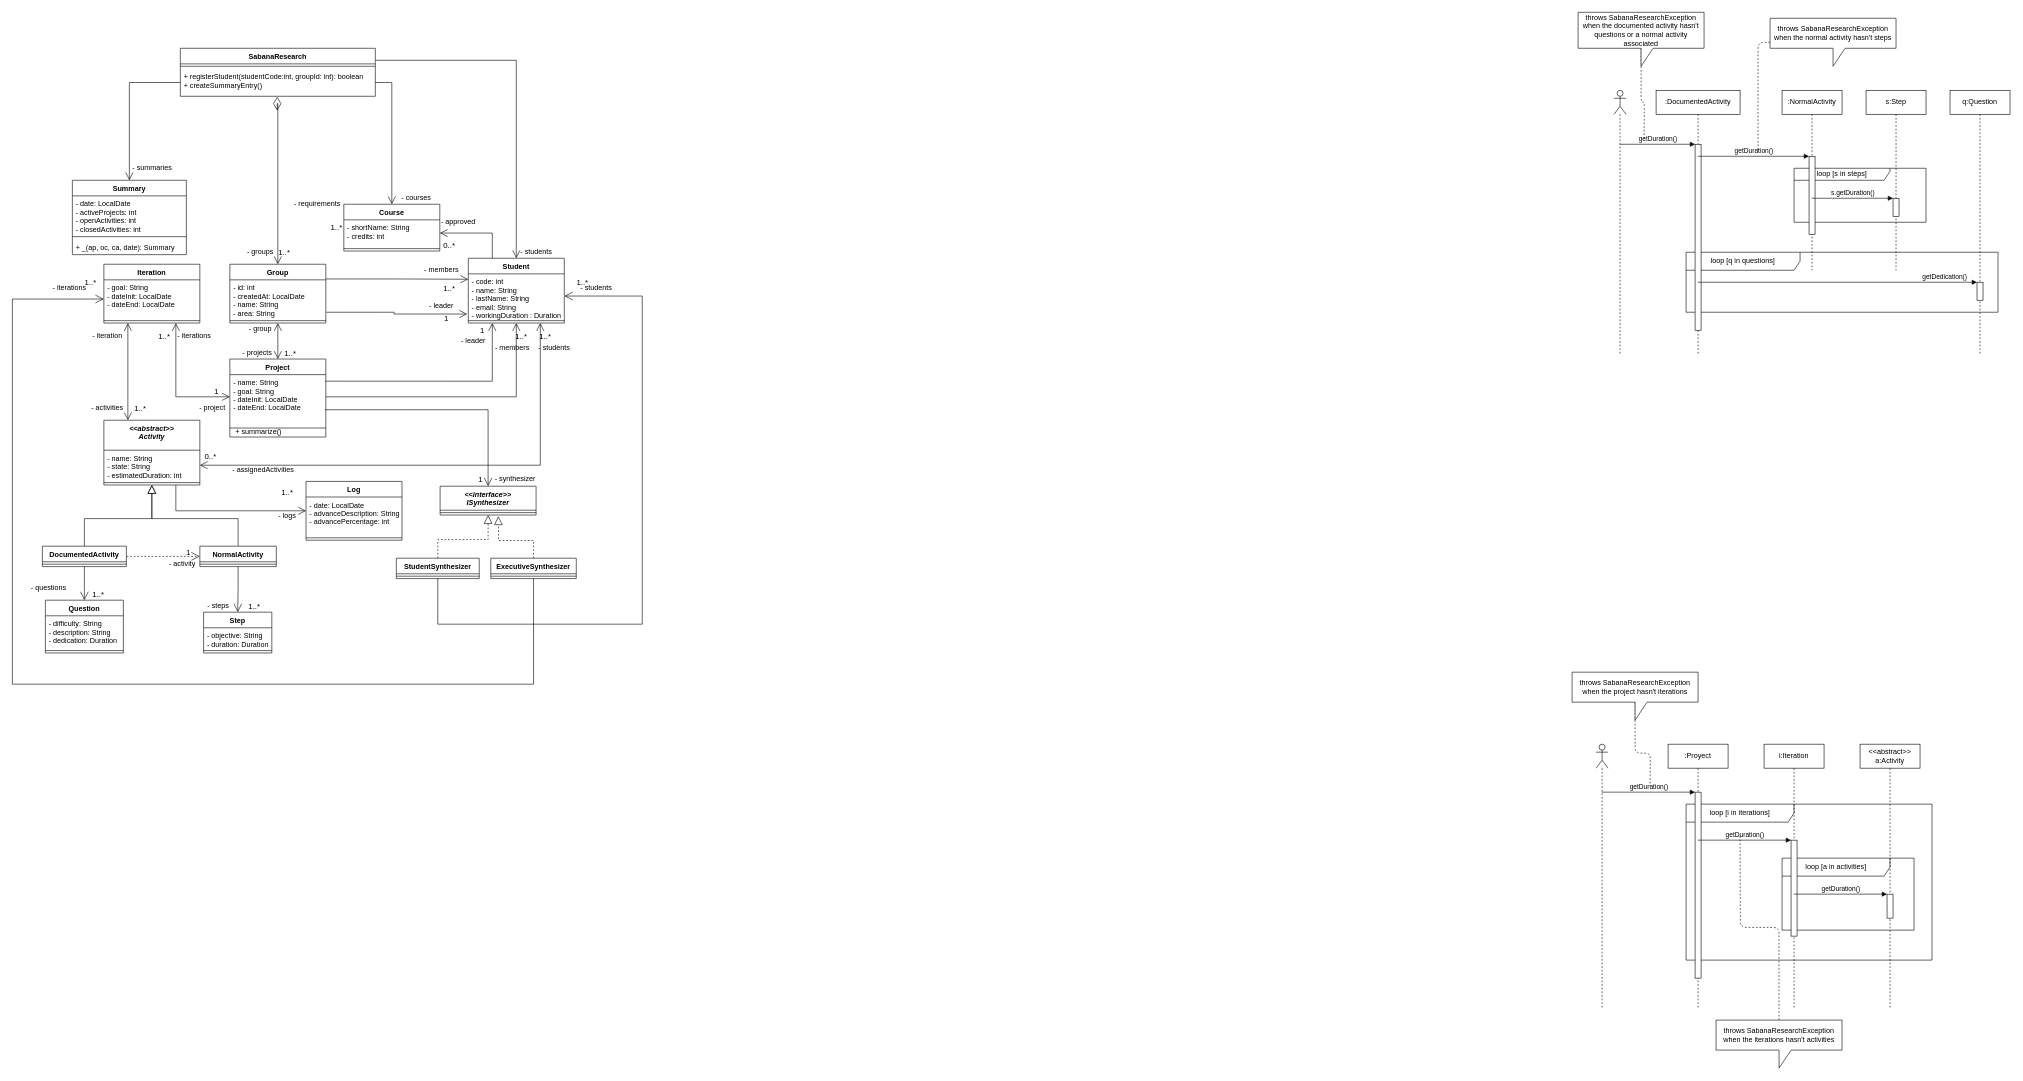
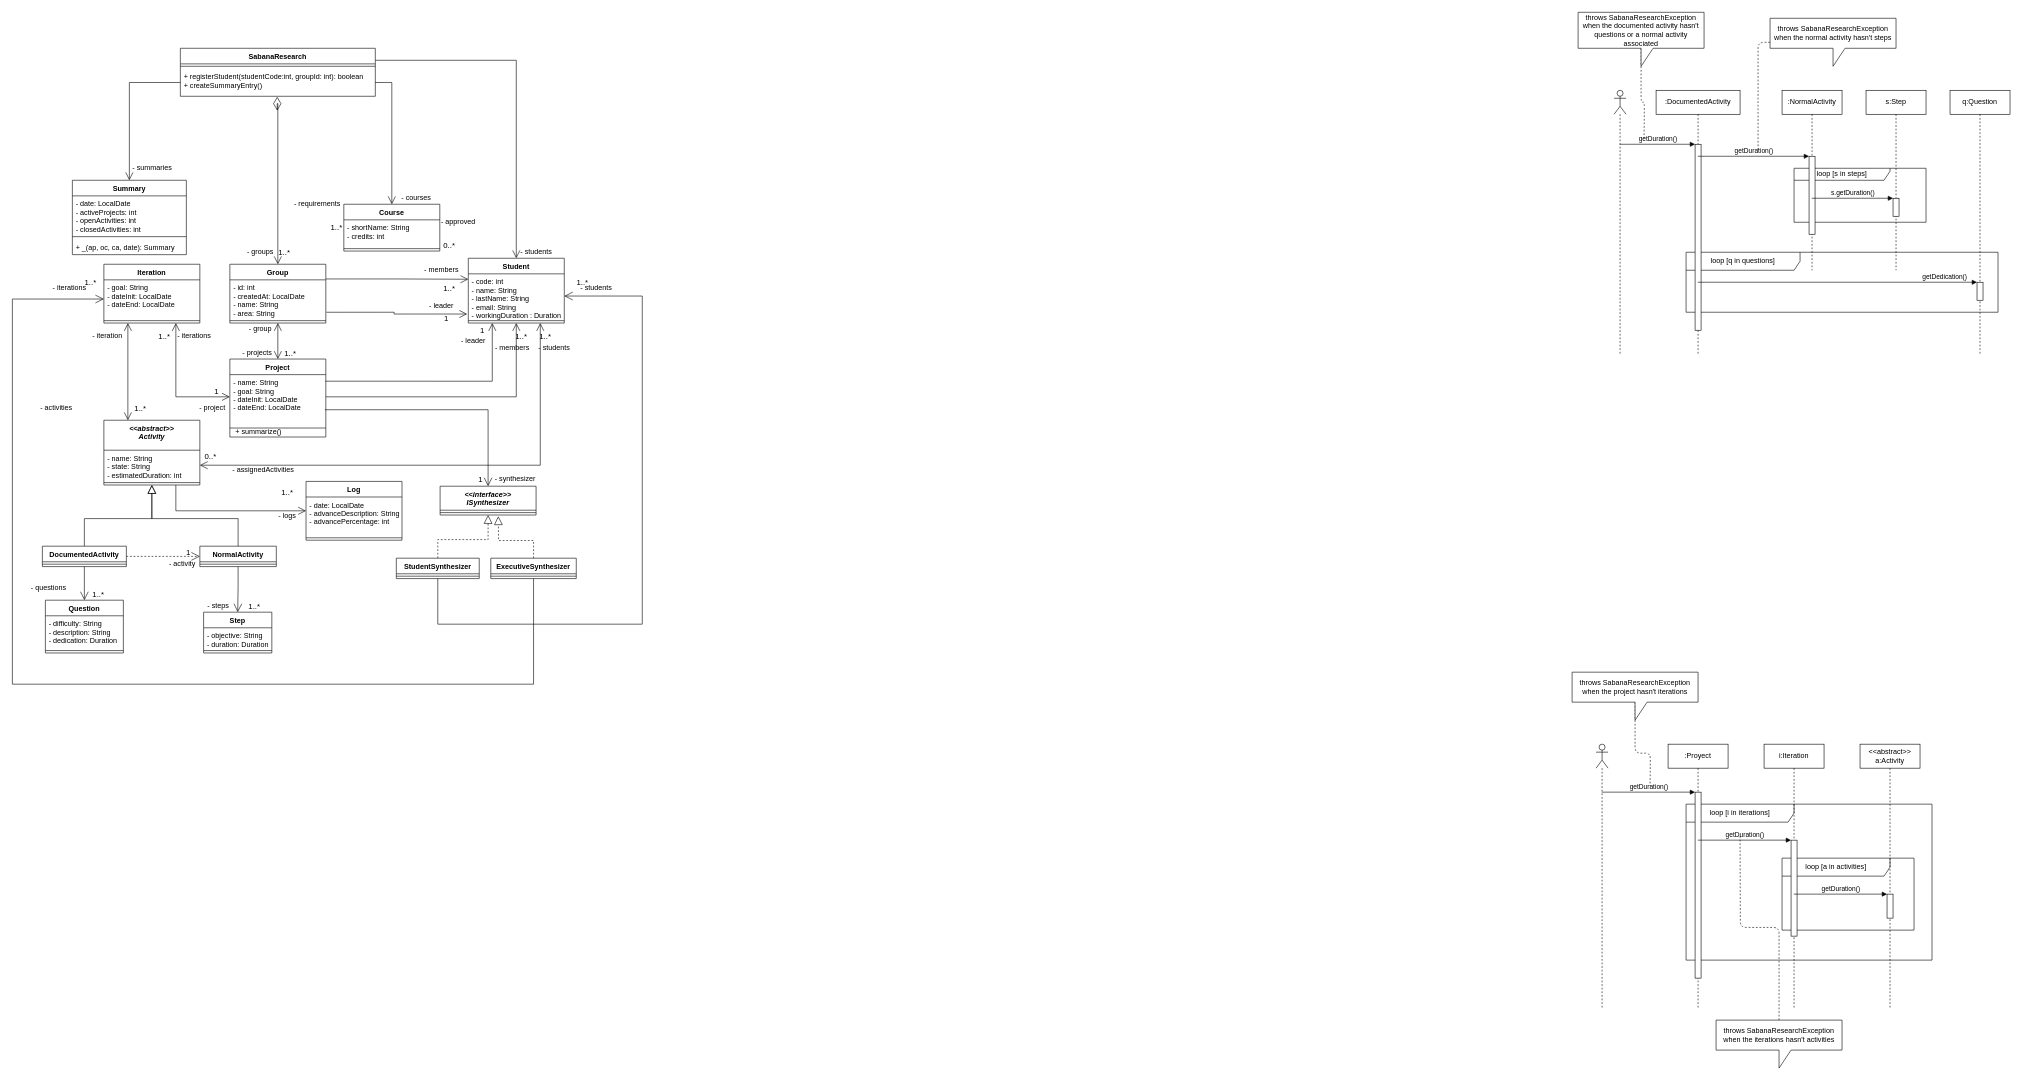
edge "Student" -> "- shortName: String - credits: int": removed
node "- activities": moved (107, 408) -> (56, 408)
